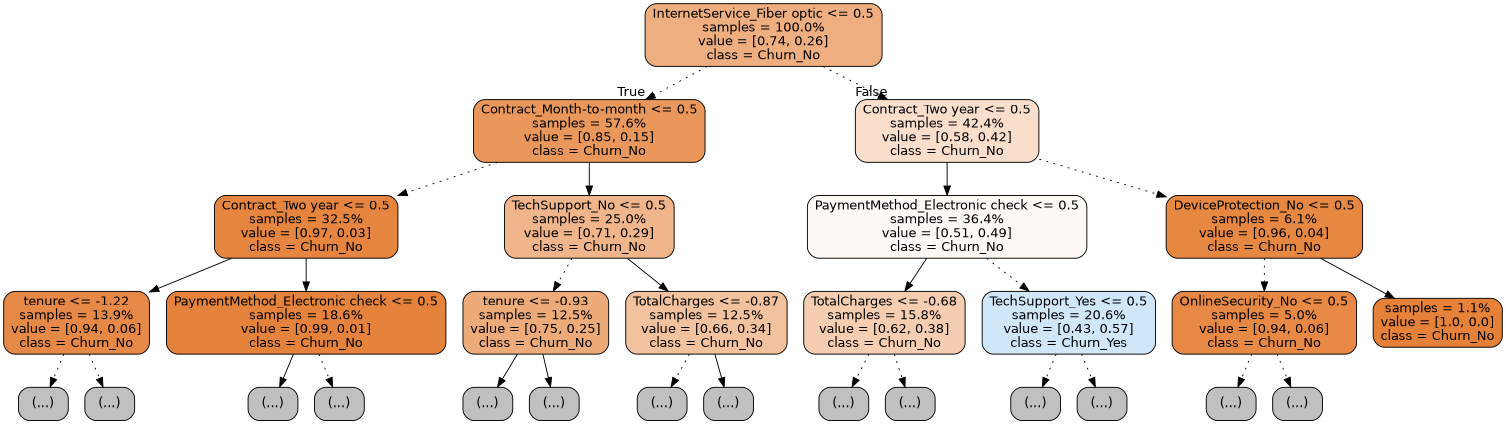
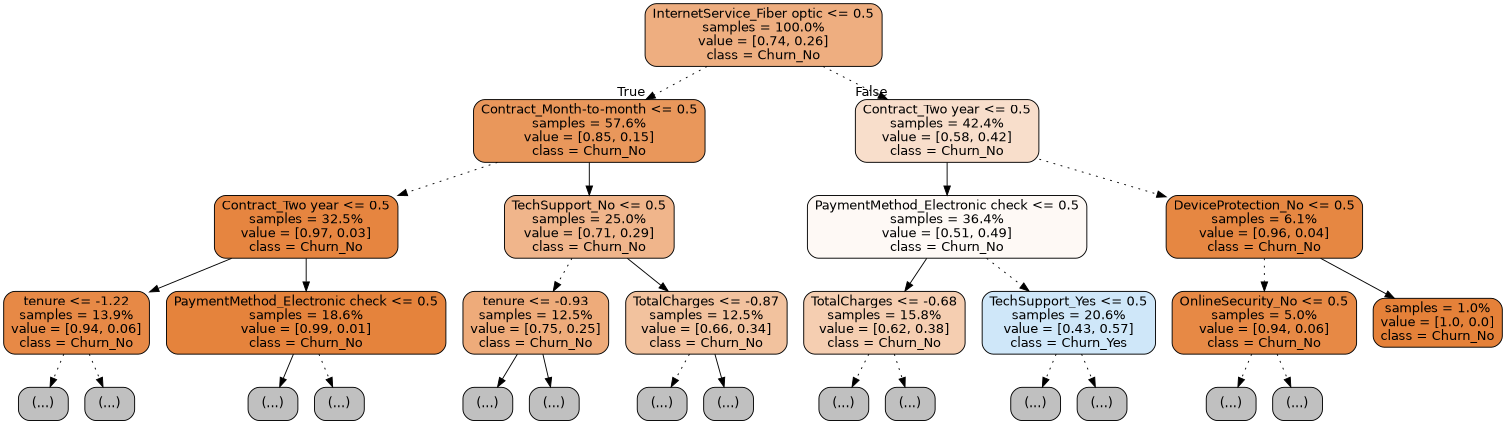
node "samples = 1.1% value = [1.0, 0.0] class = Churn_No": label "samples = 1.1% value = [1.0, 0.0] class = Churn_No" -> "samples = 1.0% value = [1.0, 0.0] class = Churn_No"
